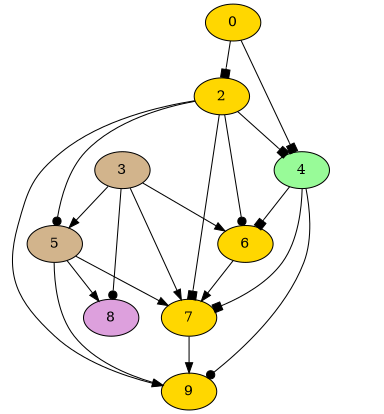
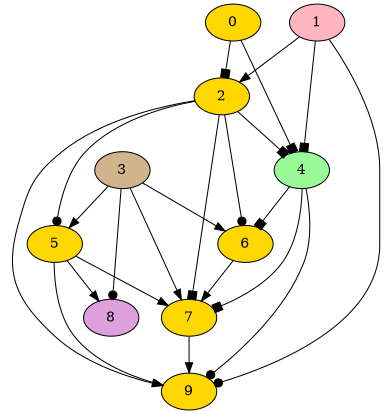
node "1": added
node "5": fillcolor tan -> gold
